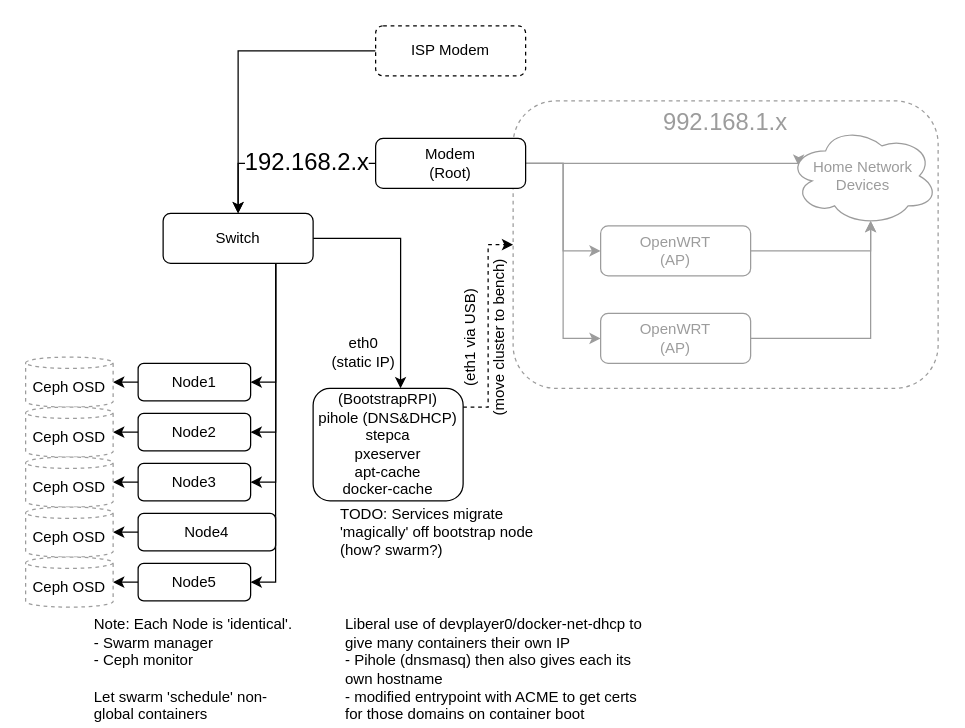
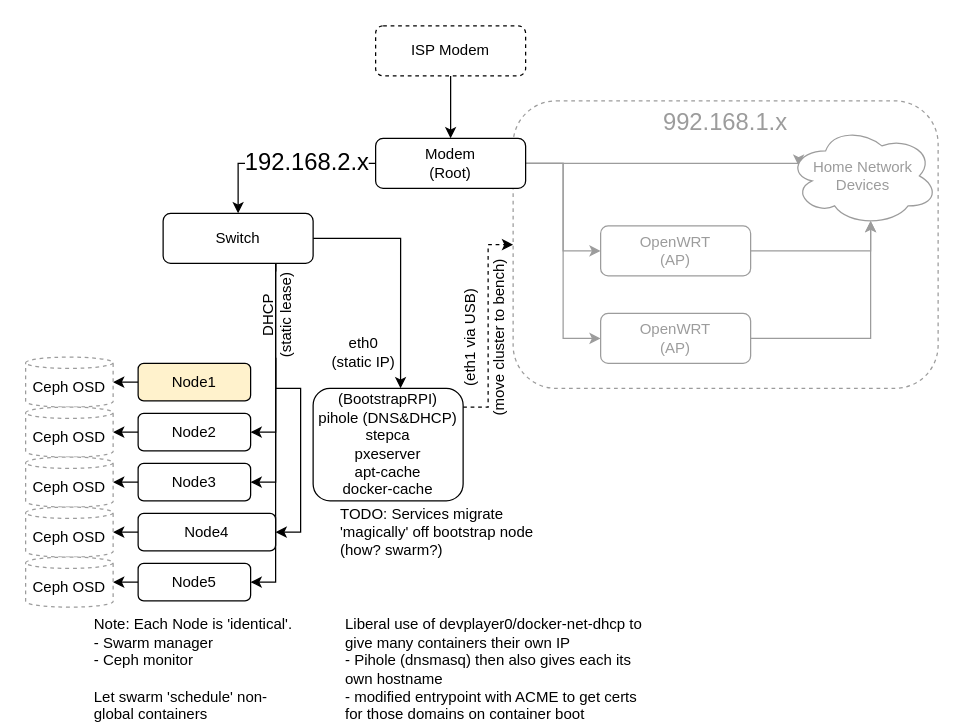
edge "ISP Modem" -> "Switch": now "ISP Modem" -> "Modem (Root)"
node "Node1": fillcolor #ffffff -> #fff2cc
edge "Switch" -> "Node1": removed
edge "Switch" -> "Node4": added, label "DHCP (static lease)"
